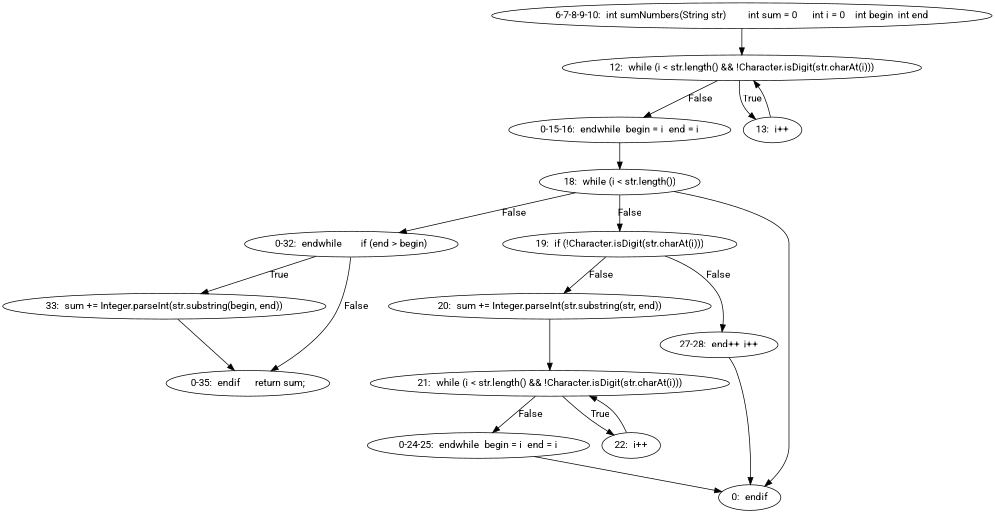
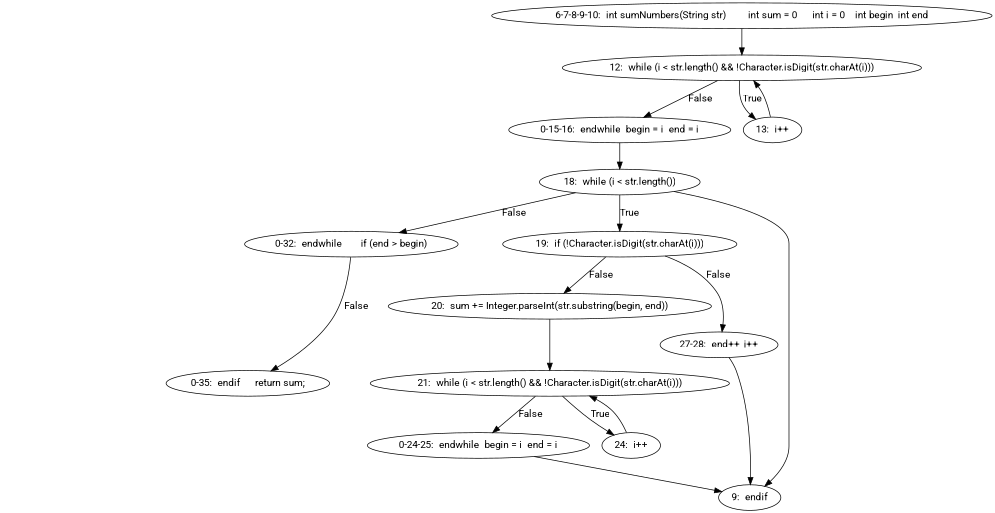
edge "18:  while (i < str.length())" -> "19:  if (!Character.isDigit(str.charAt(i)))": label "False" -> "True"
node "33:  sum += Integer.parseInt(str.substring(begin, end))": removed
node "20:  sum += Integer.parseInt(str.substring(str, end))": label "20:  sum += Integer.parseInt(str.substring(str, end))" -> "20:  sum += Integer.parseInt(str.substring(begin, end))"
node "22:  i++": label "22:  i++" -> "24:  i++"
node "0:  endif": label "0:  endif" -> "9:  endif"
